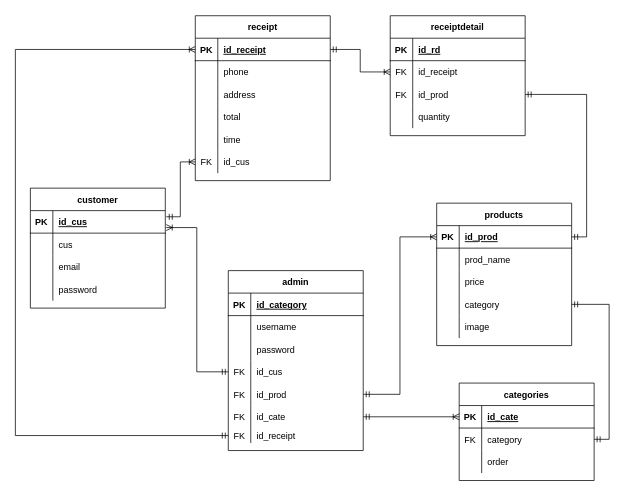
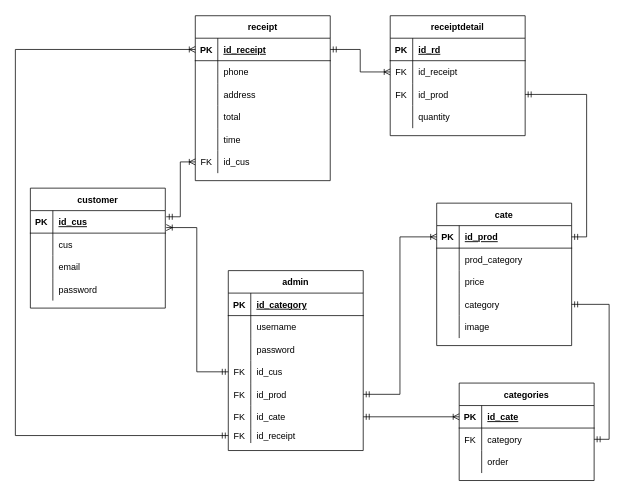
node "products": label "products" -> "cate"
node "prod_name": label "prod_name" -> "prod_category"
